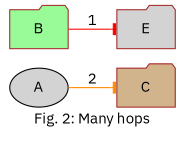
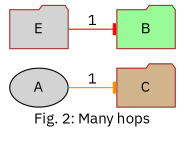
edge "B" -> "E": reversed
edge "A" -> "C": label "2" -> "1"
